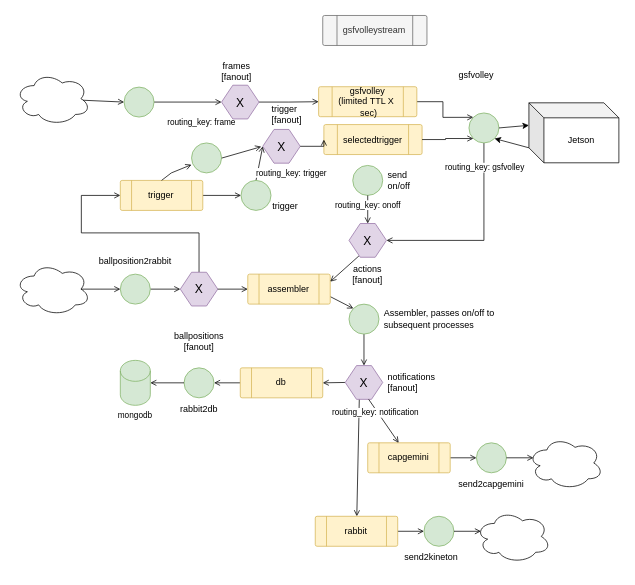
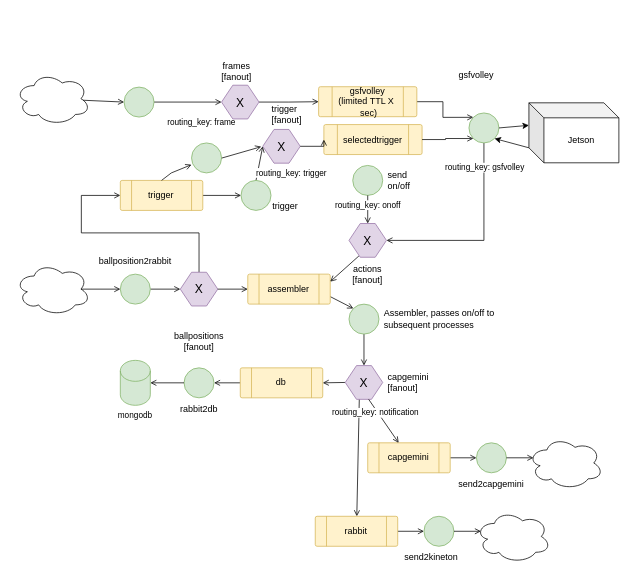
node "gsfvolleystream": removed
node "notifications [fanout]": label "notifications [fanout]" -> "capgemini [fanout]"
